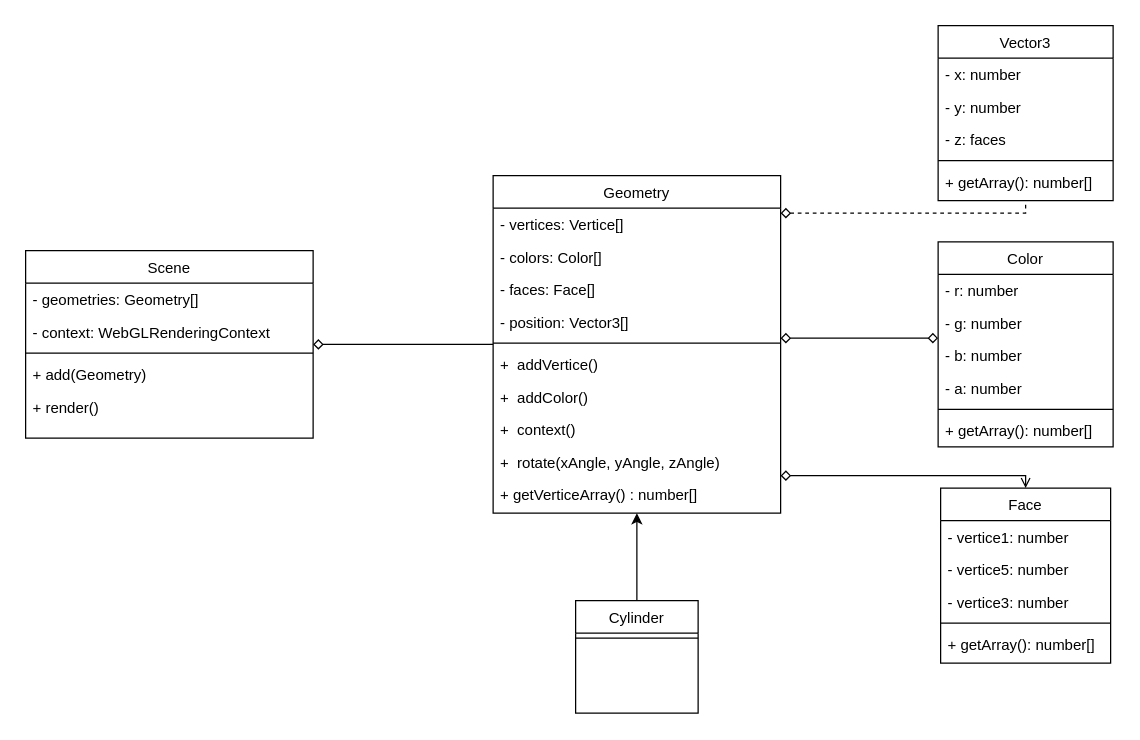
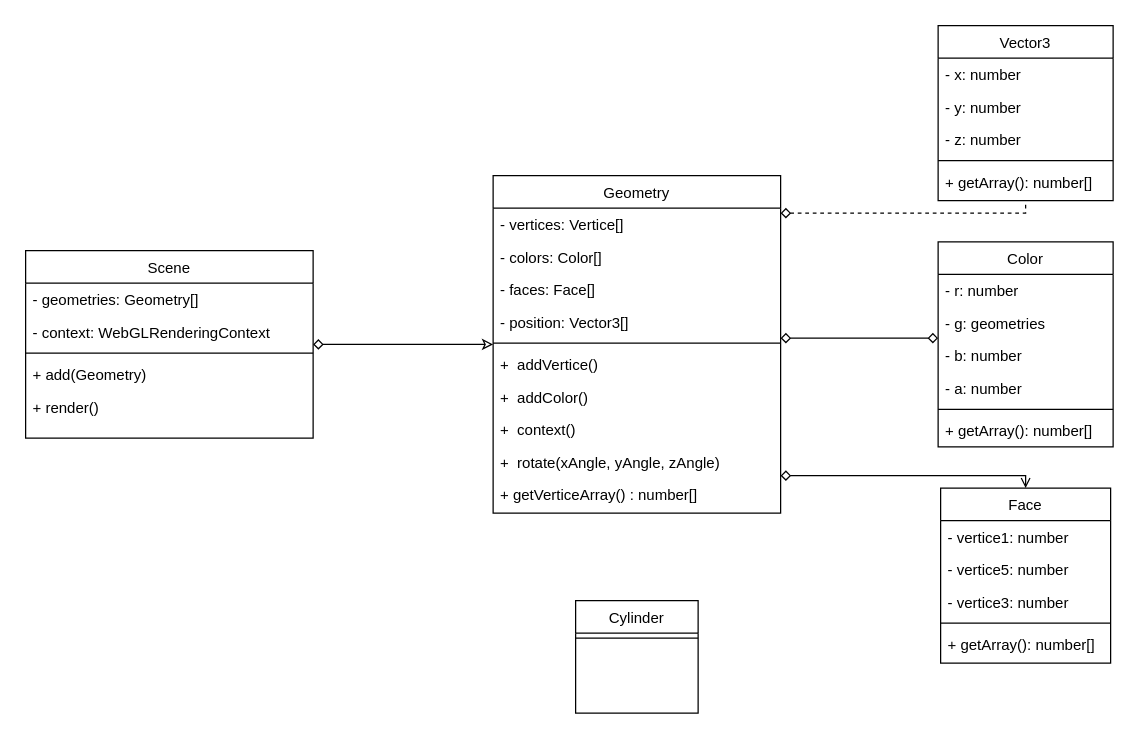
node "- z: faces": label "- z: faces" -> "- z: number"
node "- g: number": label "- g: number" -> "- g: geometries"
edge "Geometry" -> "Scene": arrowhead none -> classic
edge "Cylinder" -> "Geometry": removed
